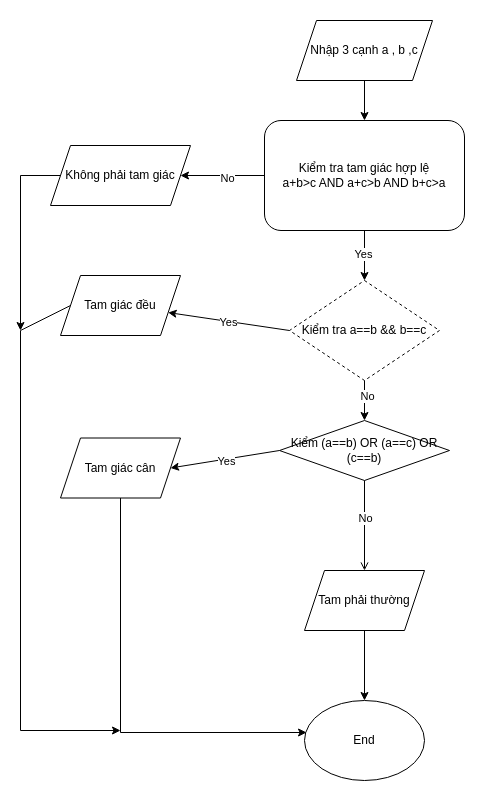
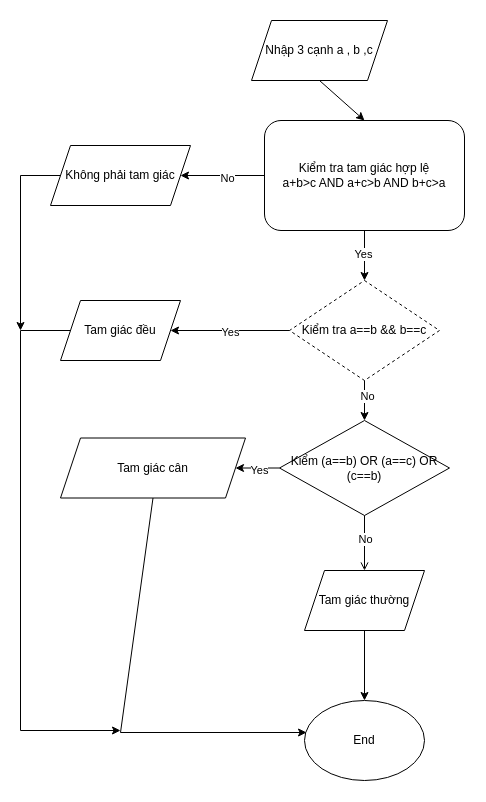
node "Nhập 3 cạnh a , b ,c": moved (365, 51) -> (320, 51)
node "Tam giác đều": moved (121, 306) -> (121, 331)
node "Kiểm (a==b) OR (a==c) OR (c==b)": size 170x60 -> 170x95
node "Tam giác cân": size 120x60 -> 185x60
node "Tam phải thường": label "Tam phải thường" -> "Tam giác thường"
